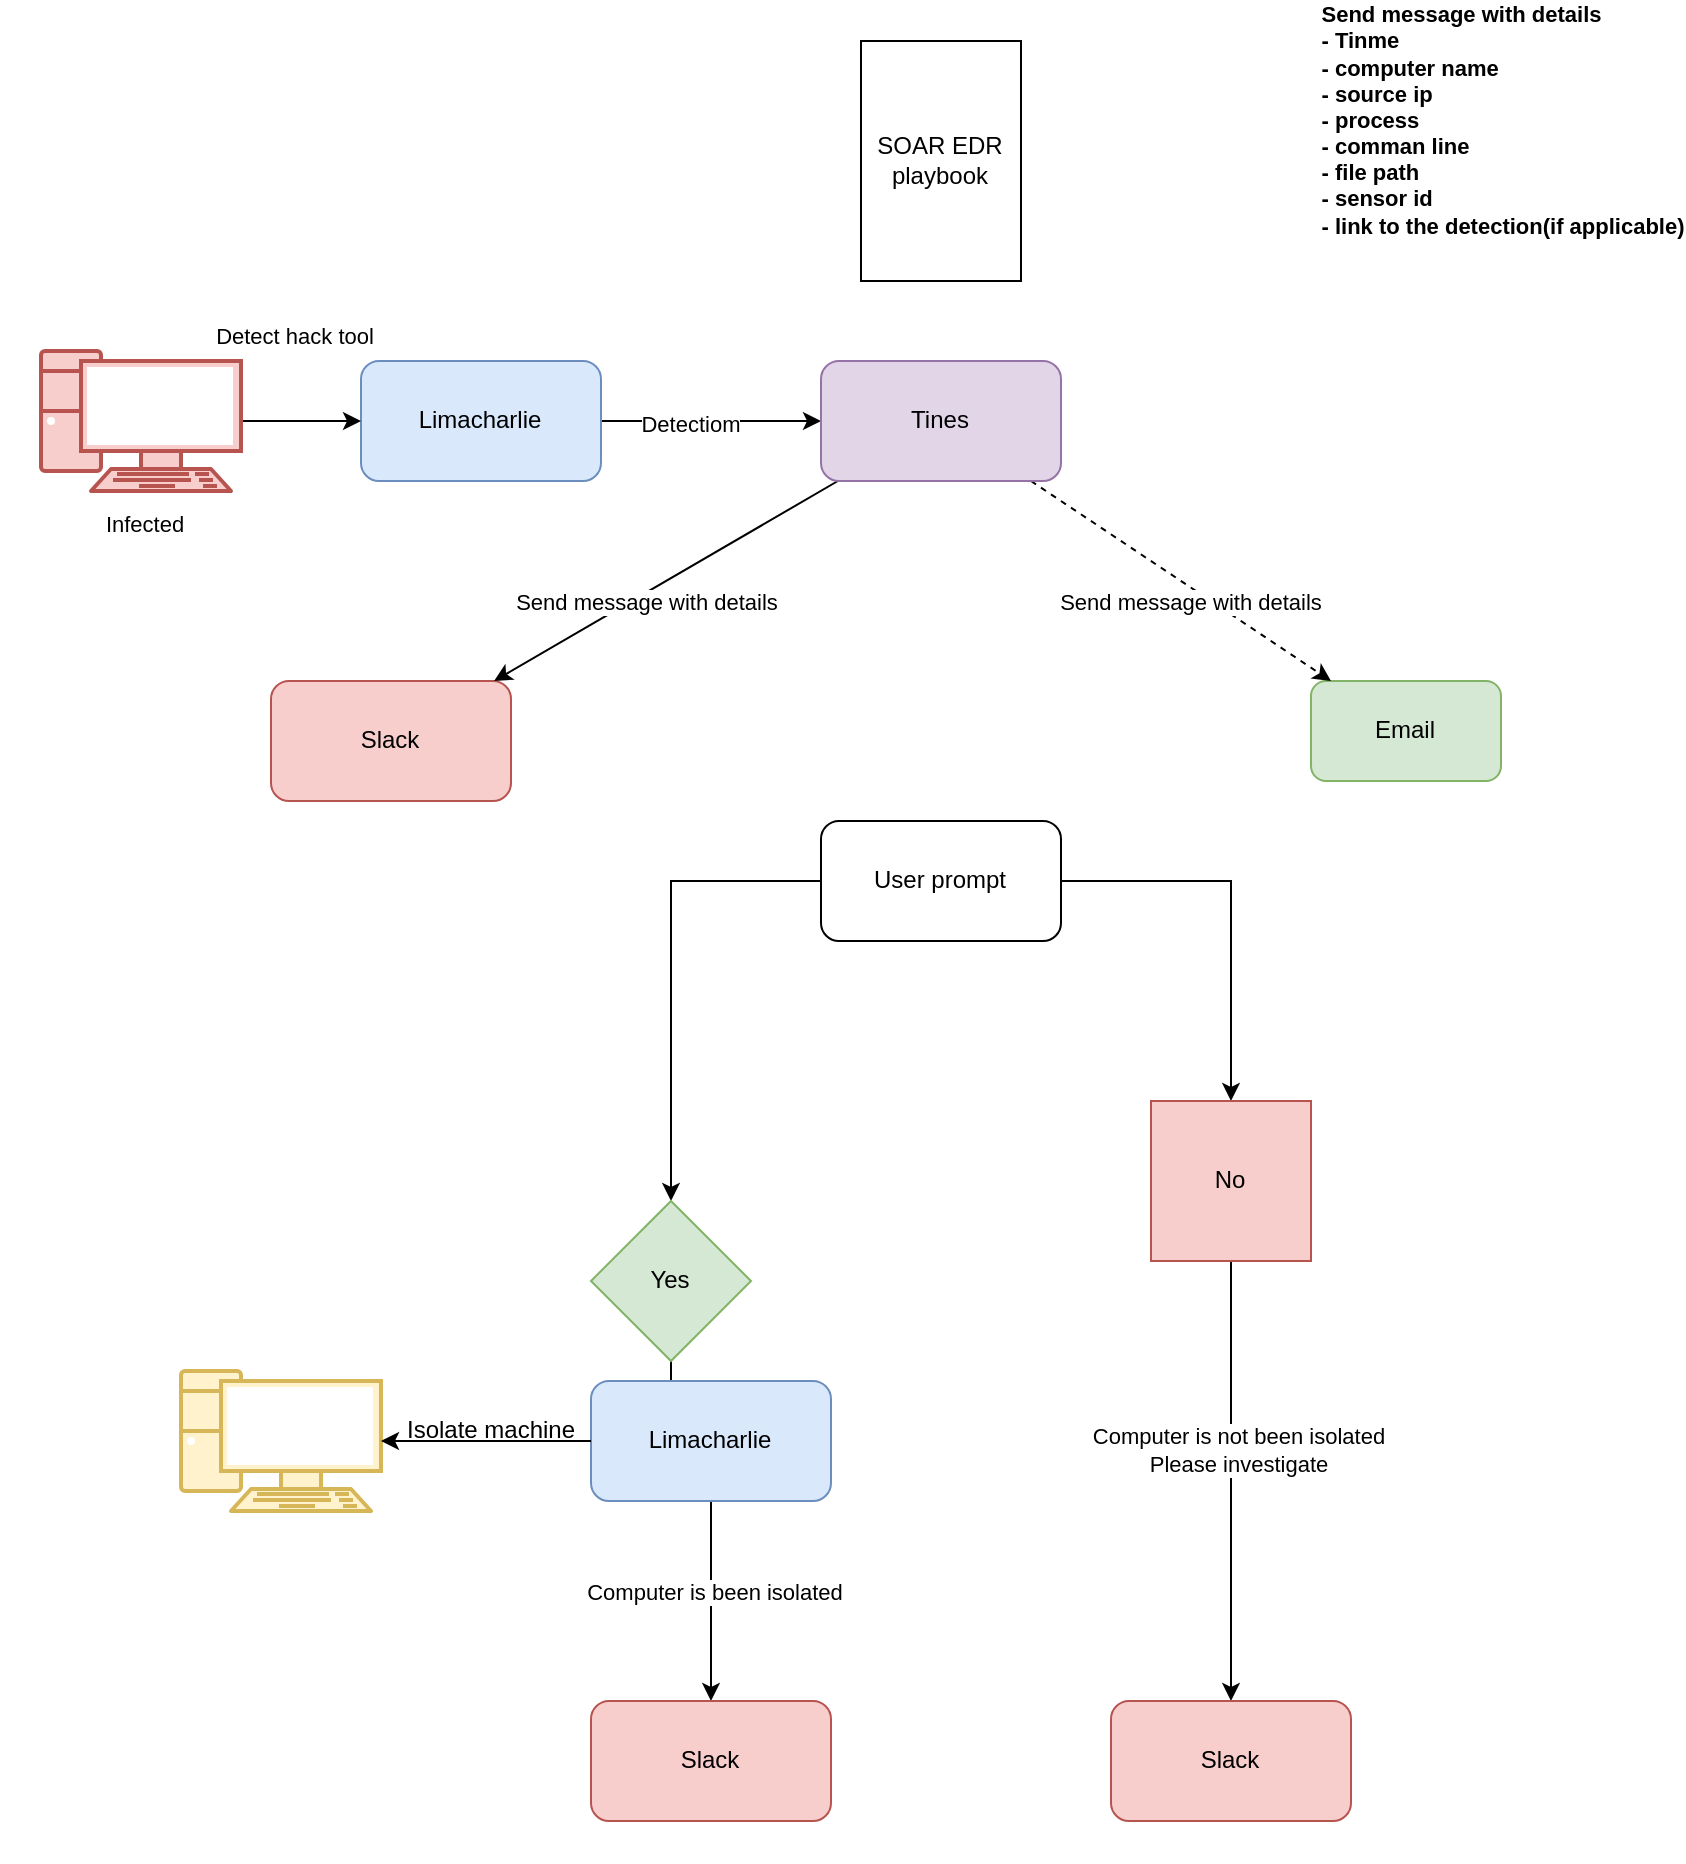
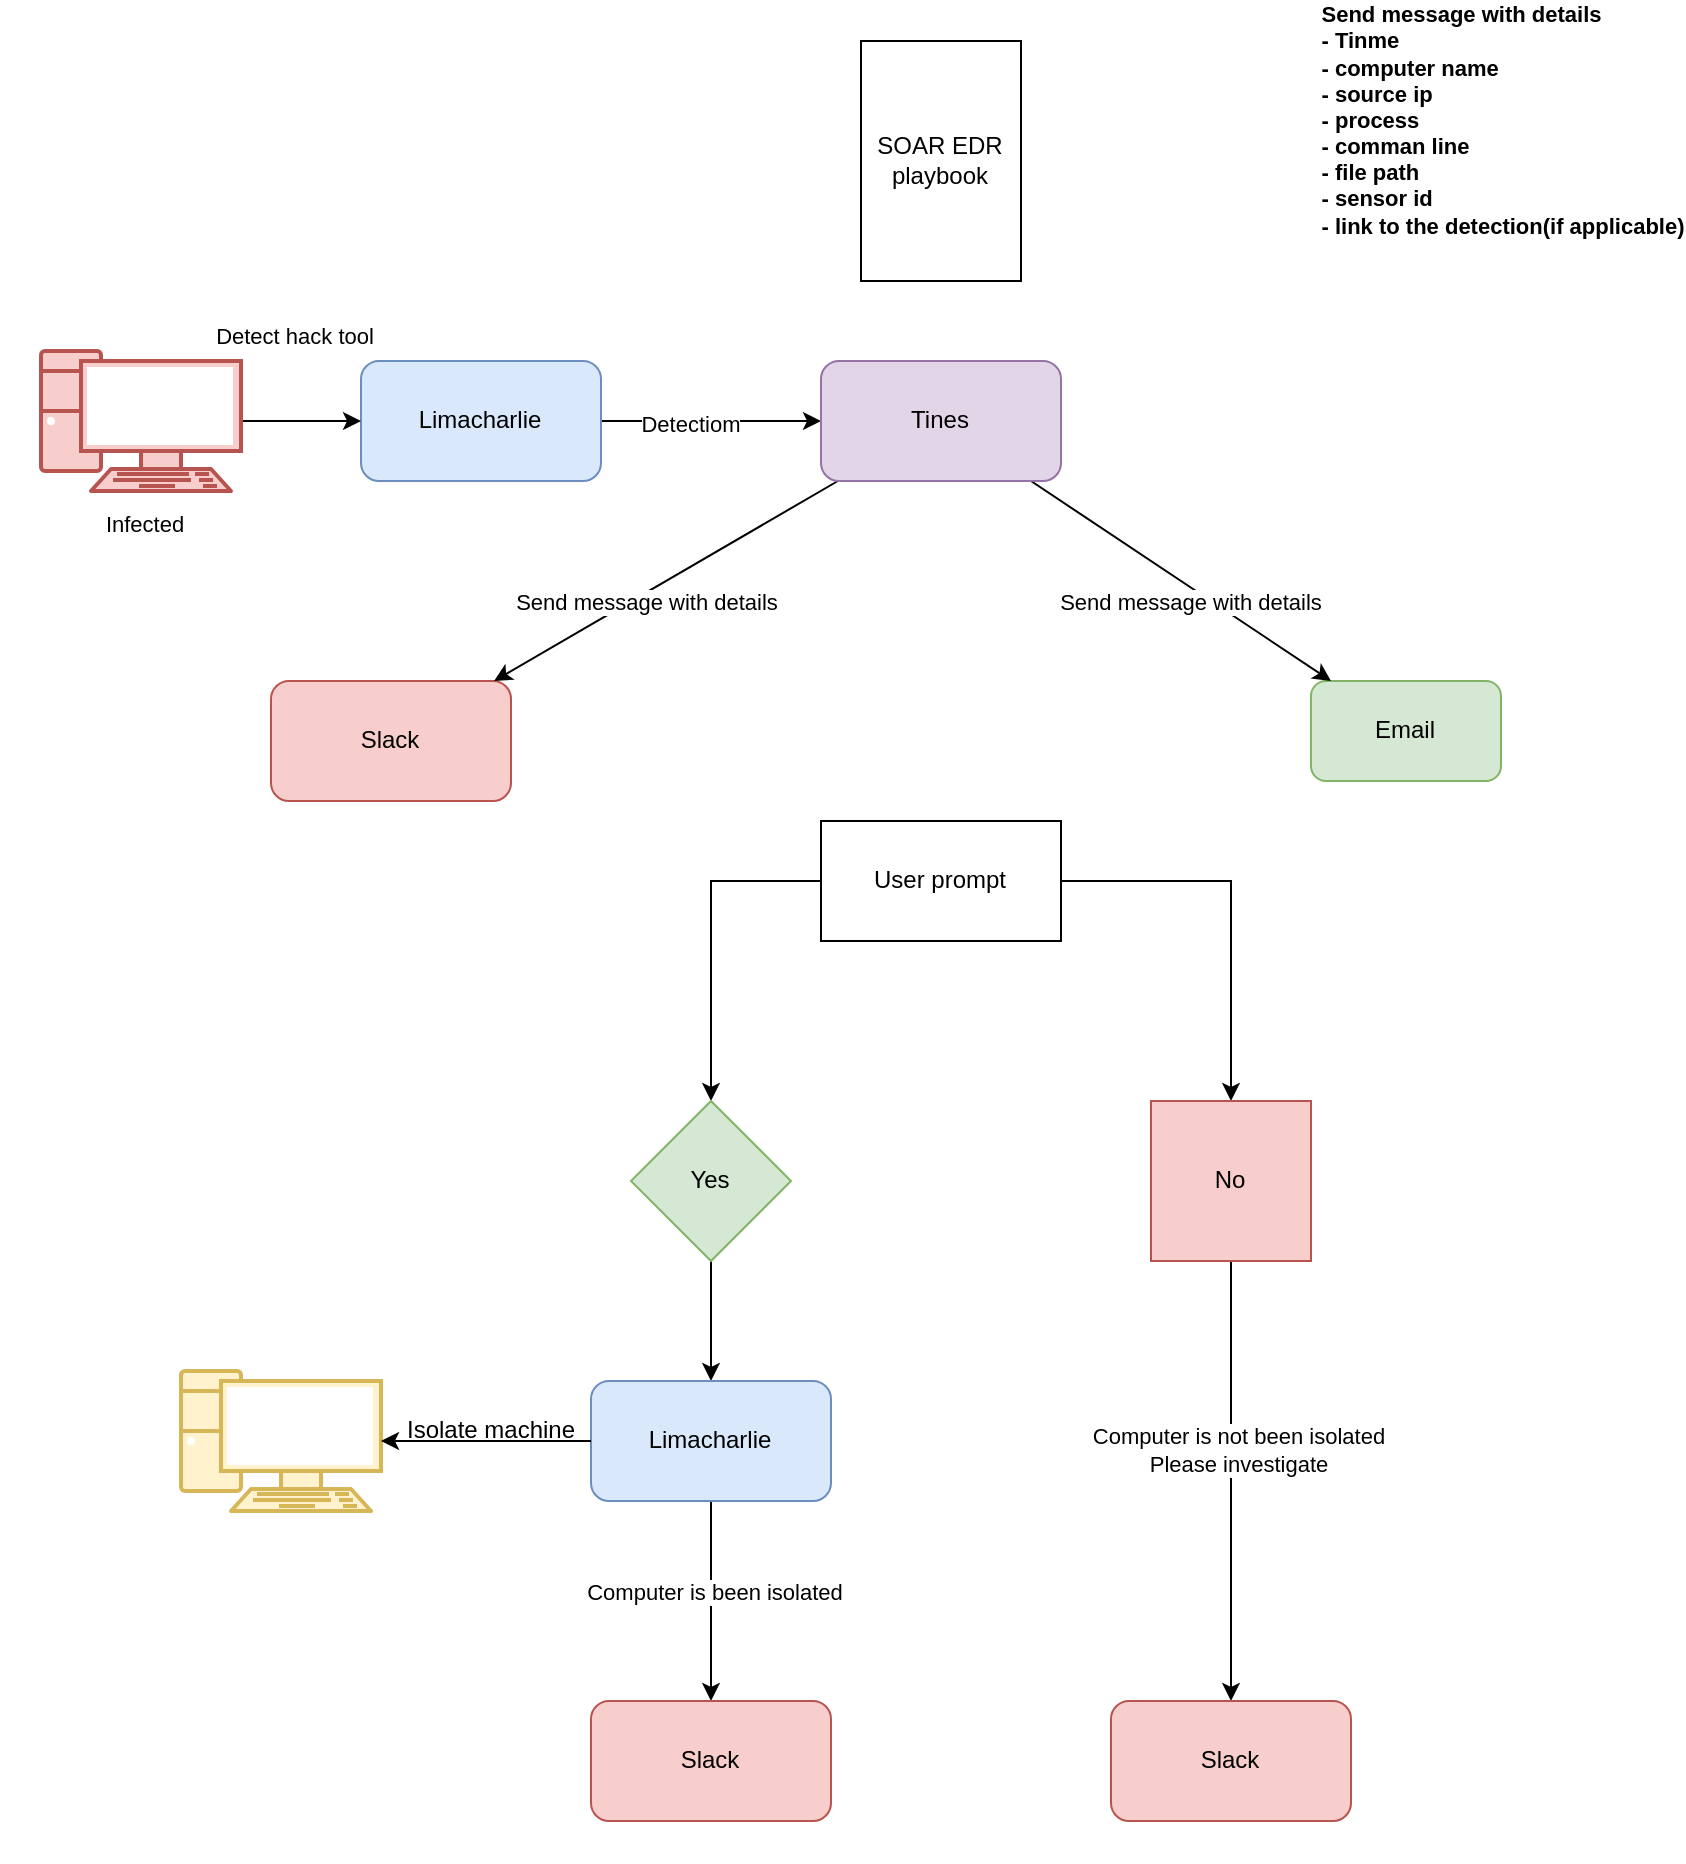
edge "Tines" -> "Email": style dashed -> solid
node "User prompt": shape rounded rectangle -> rectangle
node "Yes": moved (671, 1281) -> (711, 1181)
